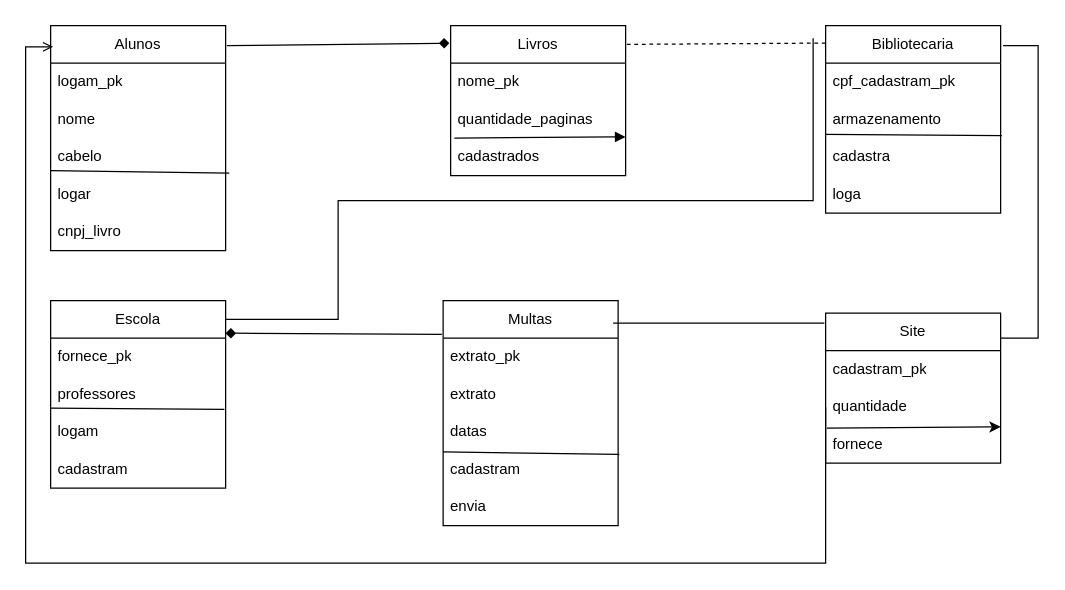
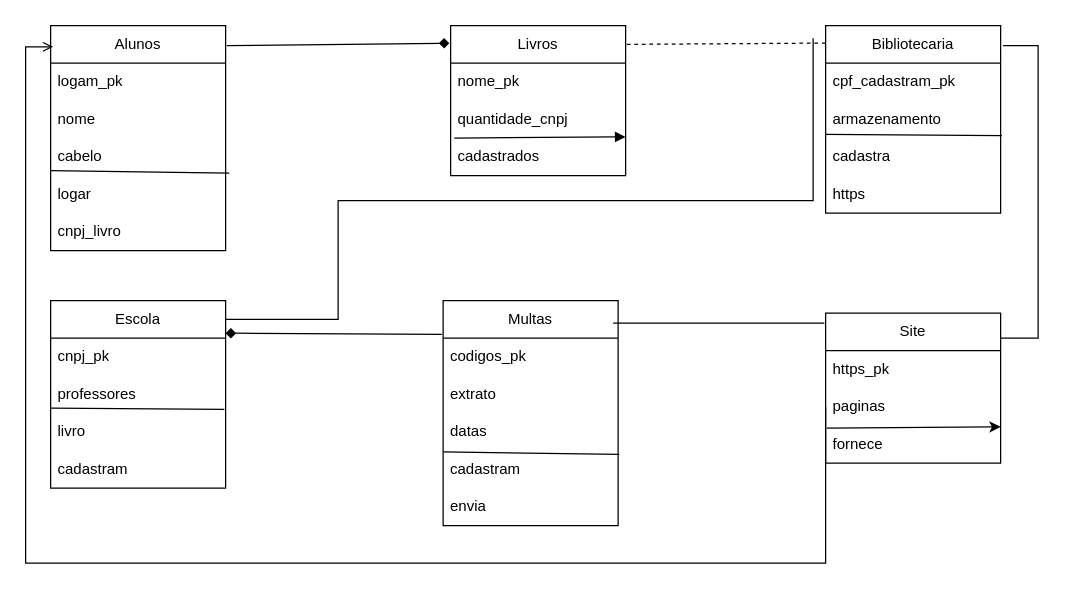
node "quantidade_paginas": label "quantidade_paginas" -> "quantidade_cnpj"
node "loga": label "loga" -> "https"
node "fornece_pk": label "fornece_pk" -> "cnpj_pk"
node "extrato_pk": label "extrato_pk" -> "codigos_pk"
node "cadastram_pk": label "cadastram_pk" -> "https_pk"
node "quantidade": label "quantidade" -> "paginas"
node "logam": label "logam" -> "livro"
